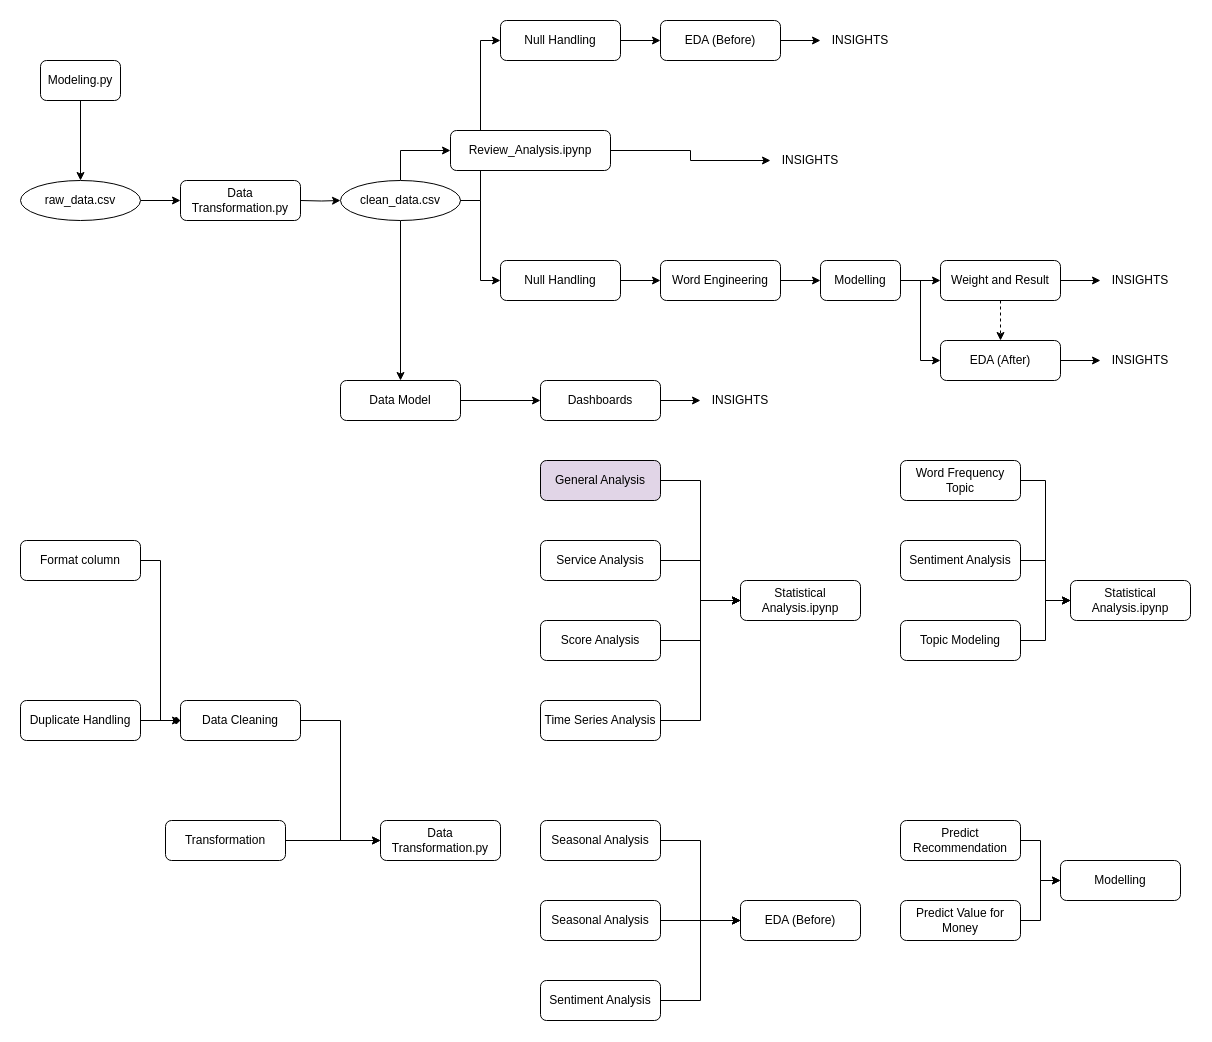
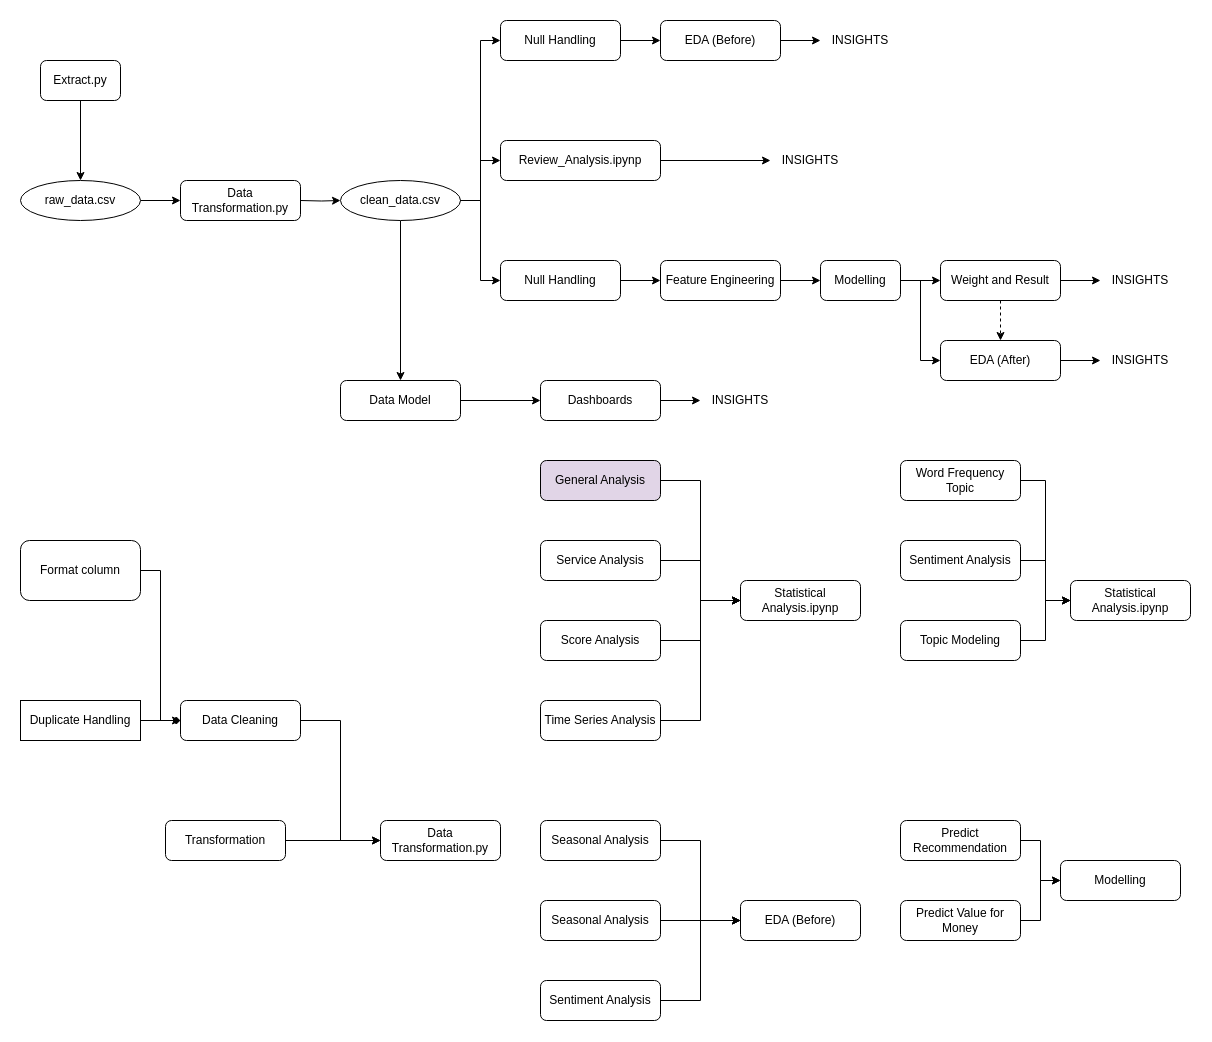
node "Modeling.py": label "Modeling.py" -> "Extract.py"
node "Review_Analysis.ipynp": moved (531, 151) -> (581, 161)
node "Word Engineering": label "Word Engineering" -> "Feature Engineering"
node "Format column": size 120x40 -> 120x60
node "Duplicate Handling": shape rounded rectangle -> rectangle
